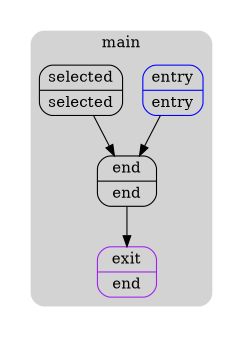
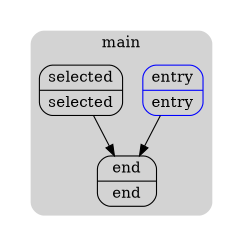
node "exit": removed
